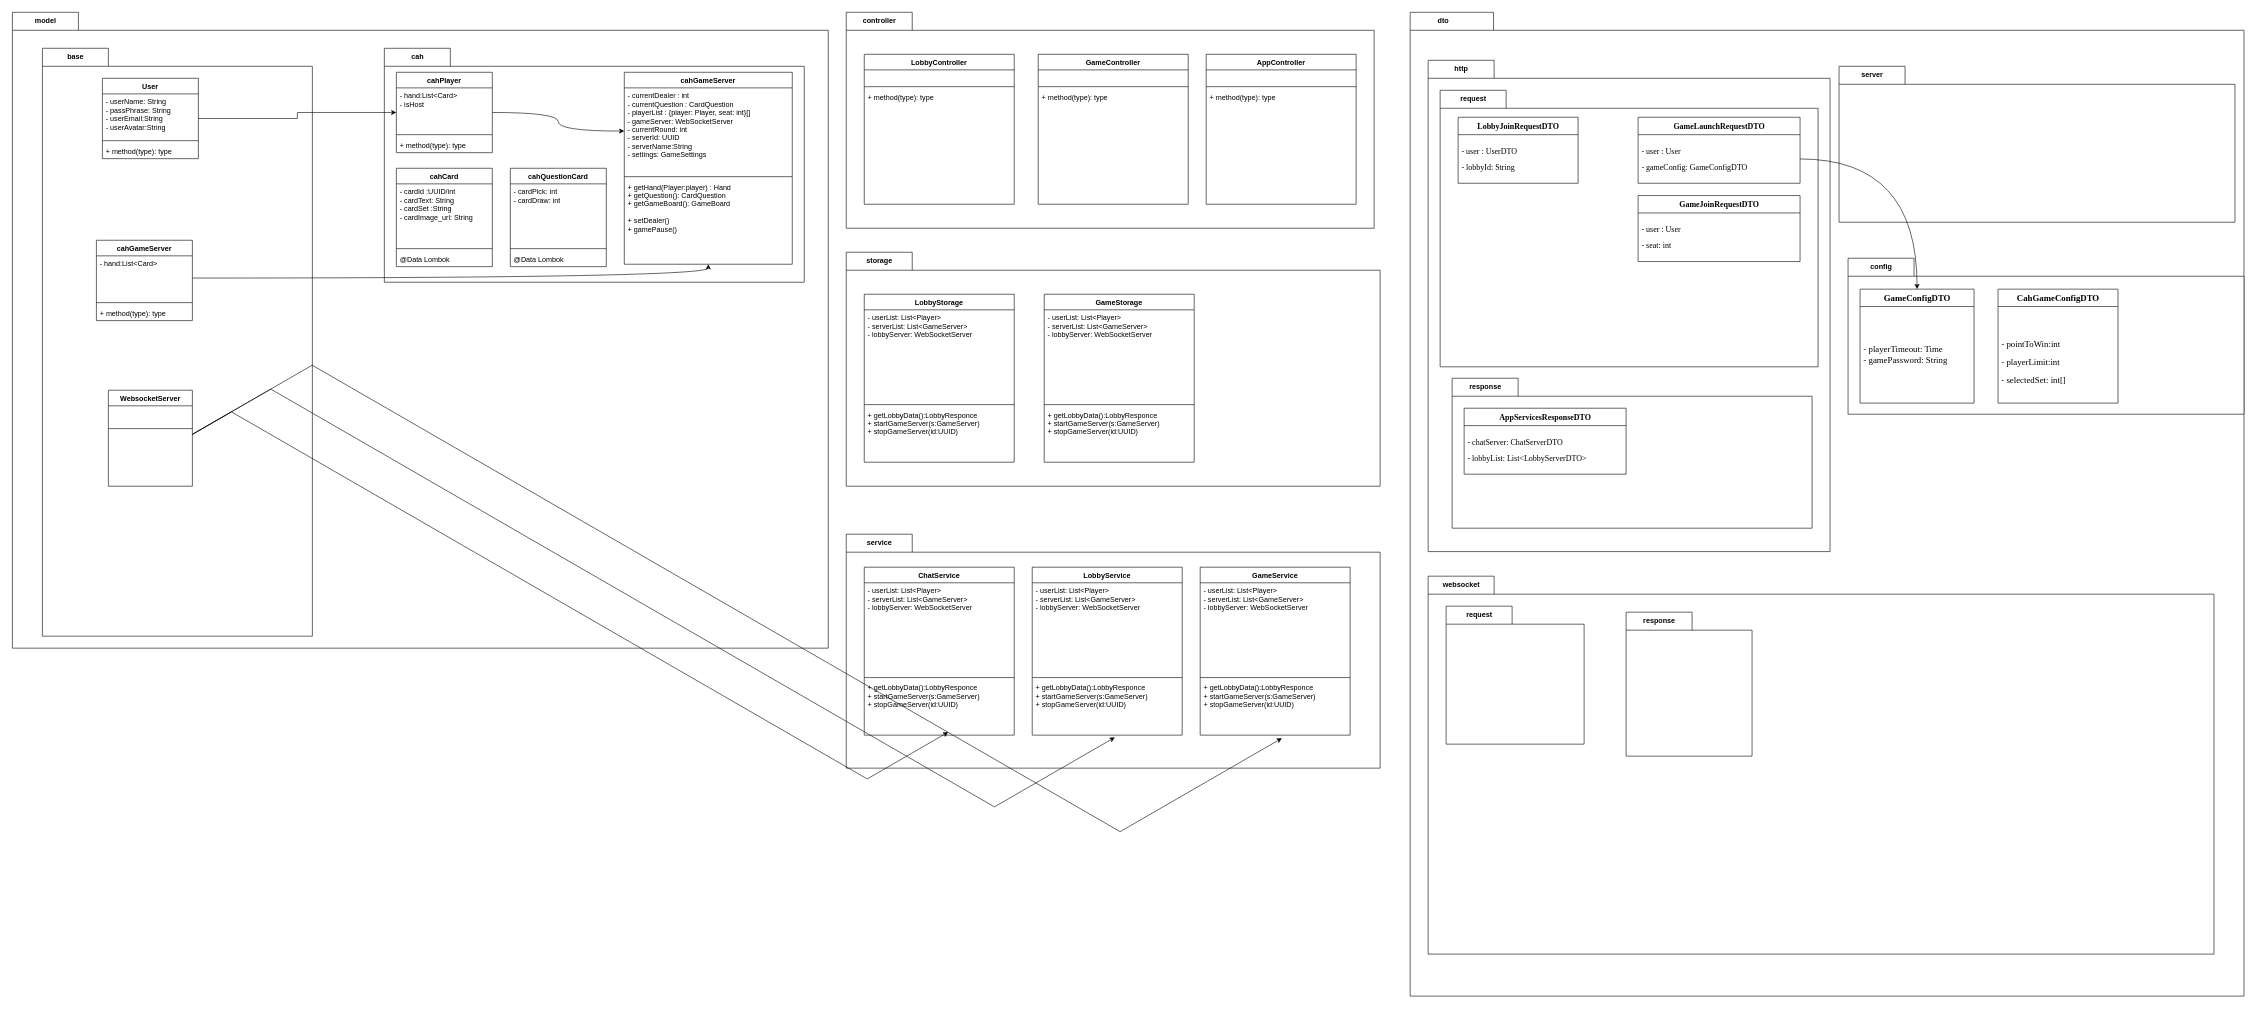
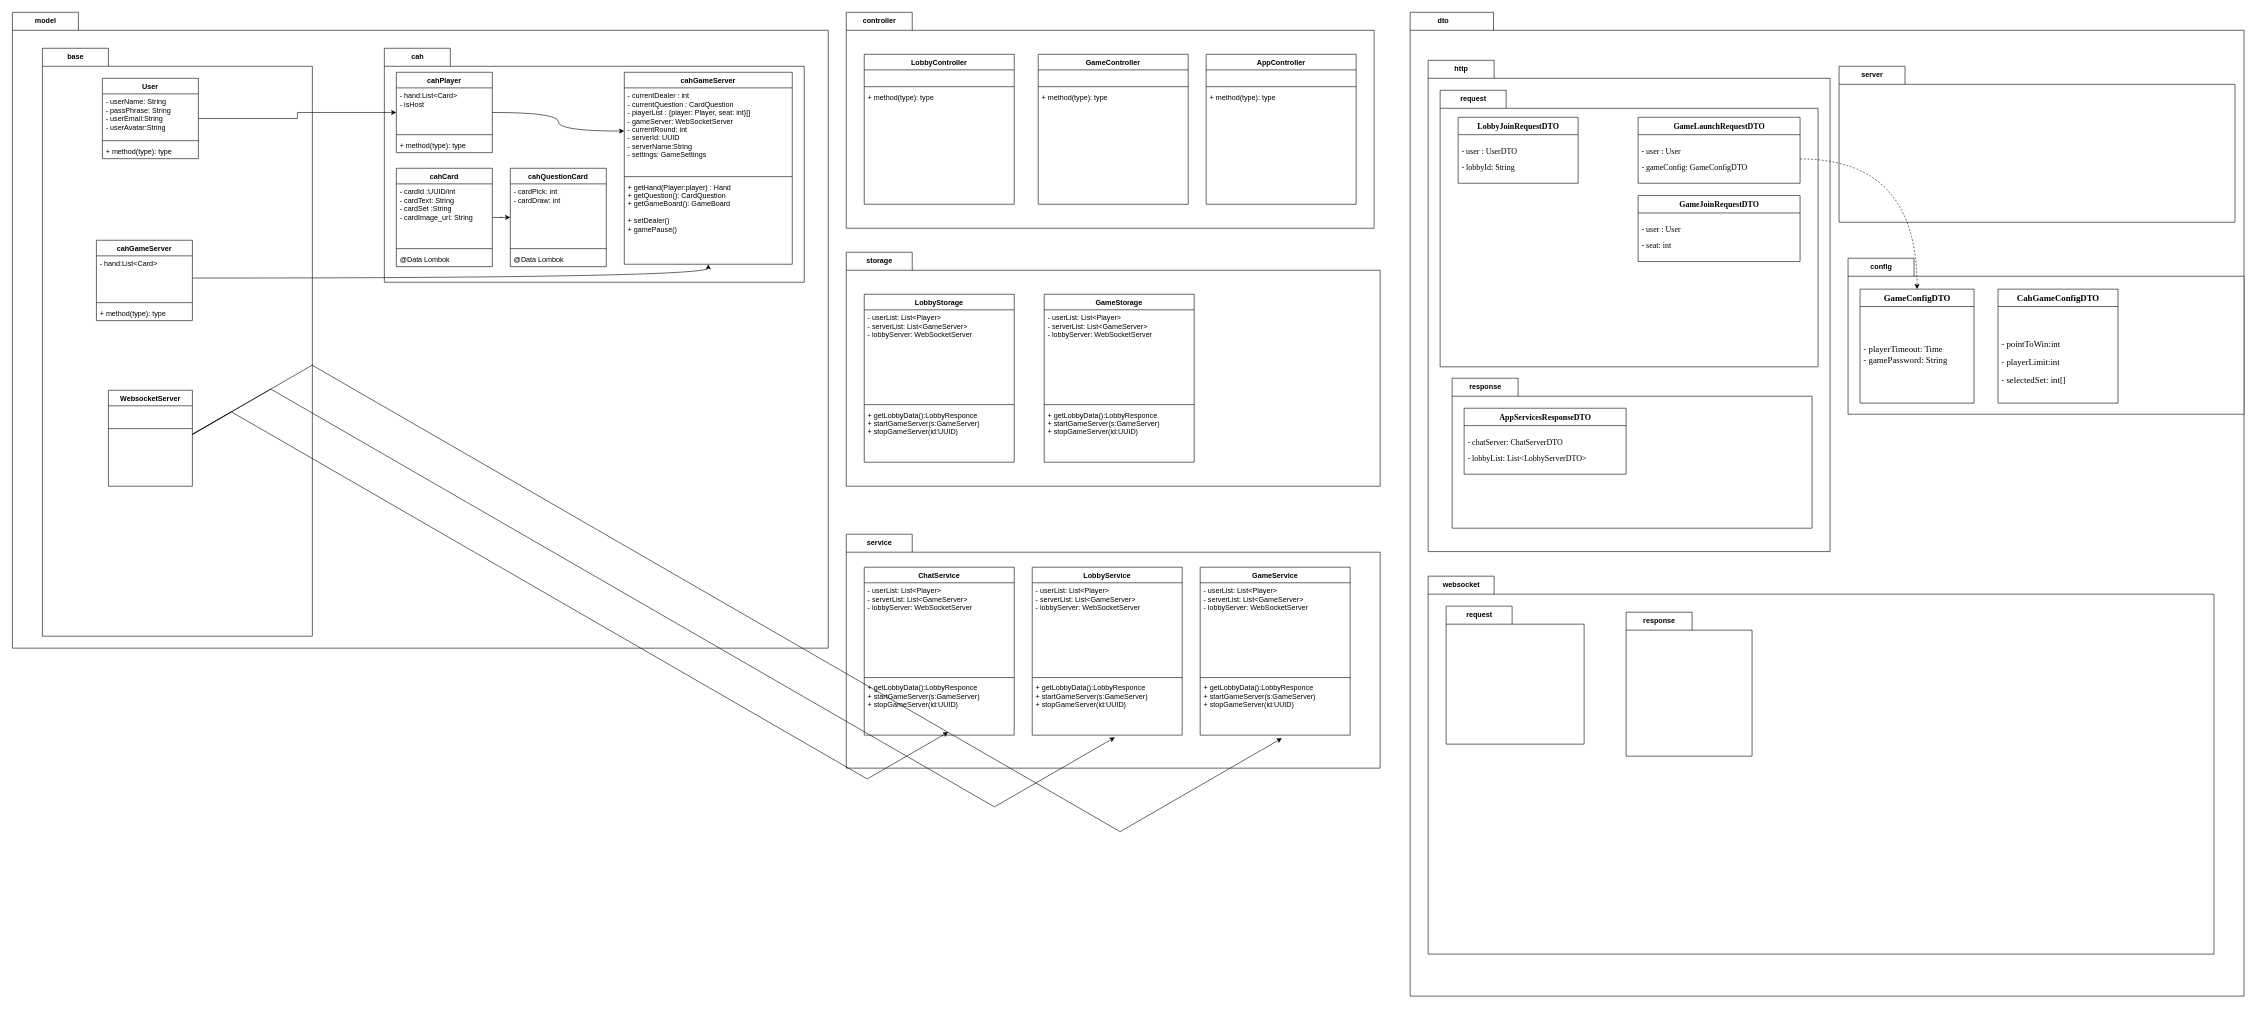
edge "- user : User - gameConfig: GameConfigDTO" -> "GameConfigDTO": style solid -> dashed
edge "cahCard" -> "cahQuestionCard": added
